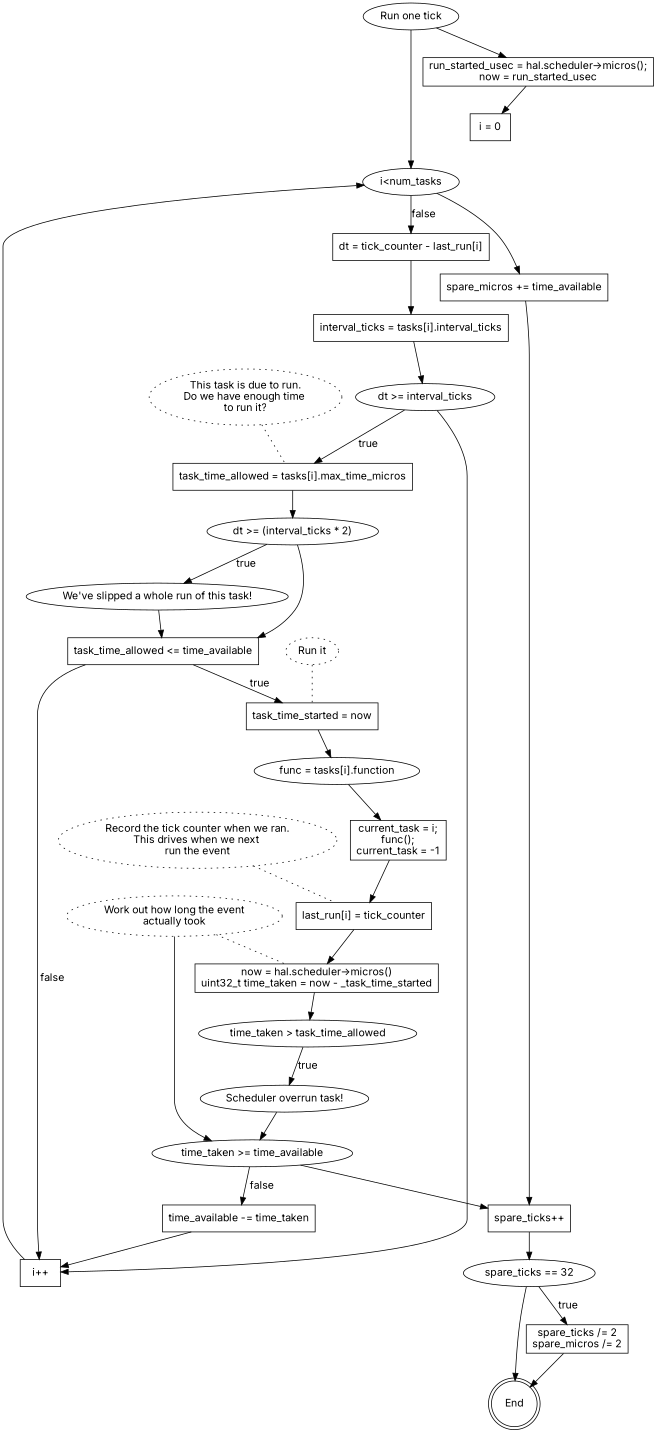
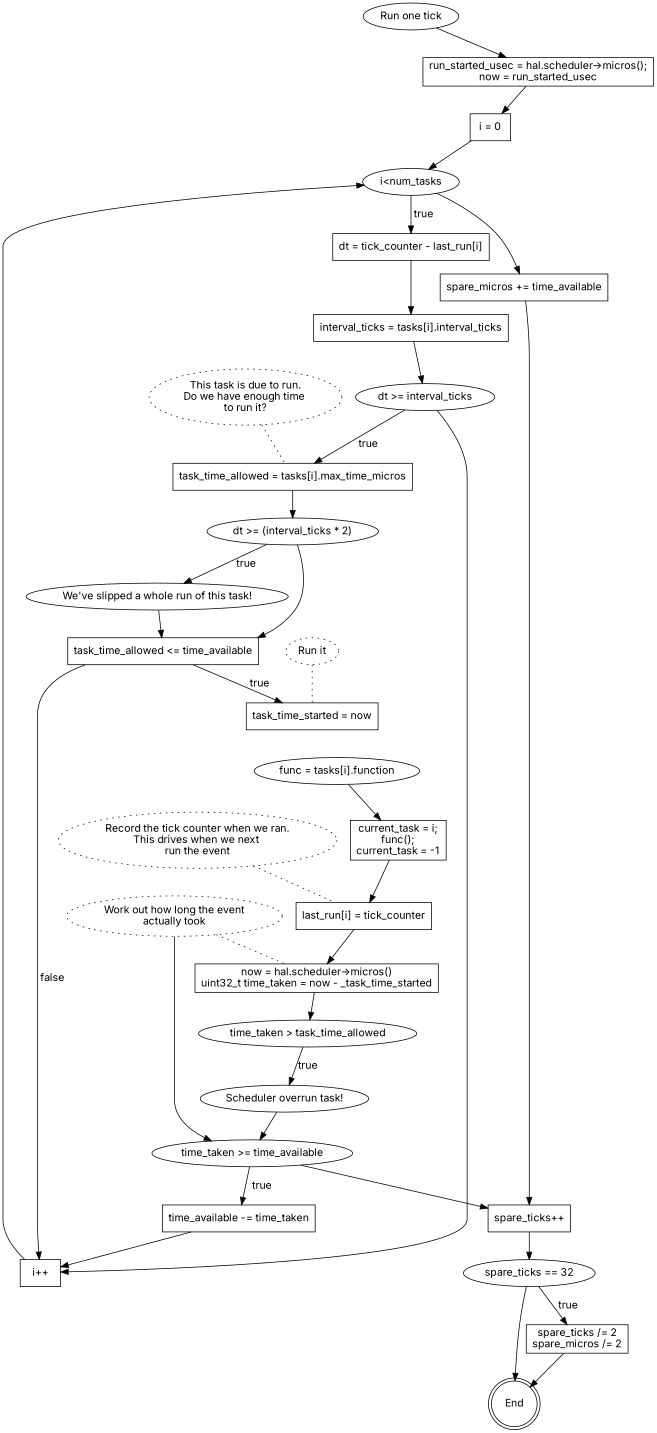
edge "Run one tick" -> "i<num_tasks": now "i = 0" -> "i<num_tasks"
edge "i<num_tasks" -> "dt = tick_counter - last_run[i]": label " false" -> " true"
edge "task_time_started = now" -> "func = tasks[i].function": removed
edge "time_taken >= time_available" -> "time_available -= time_taken": label " false" -> " true"
